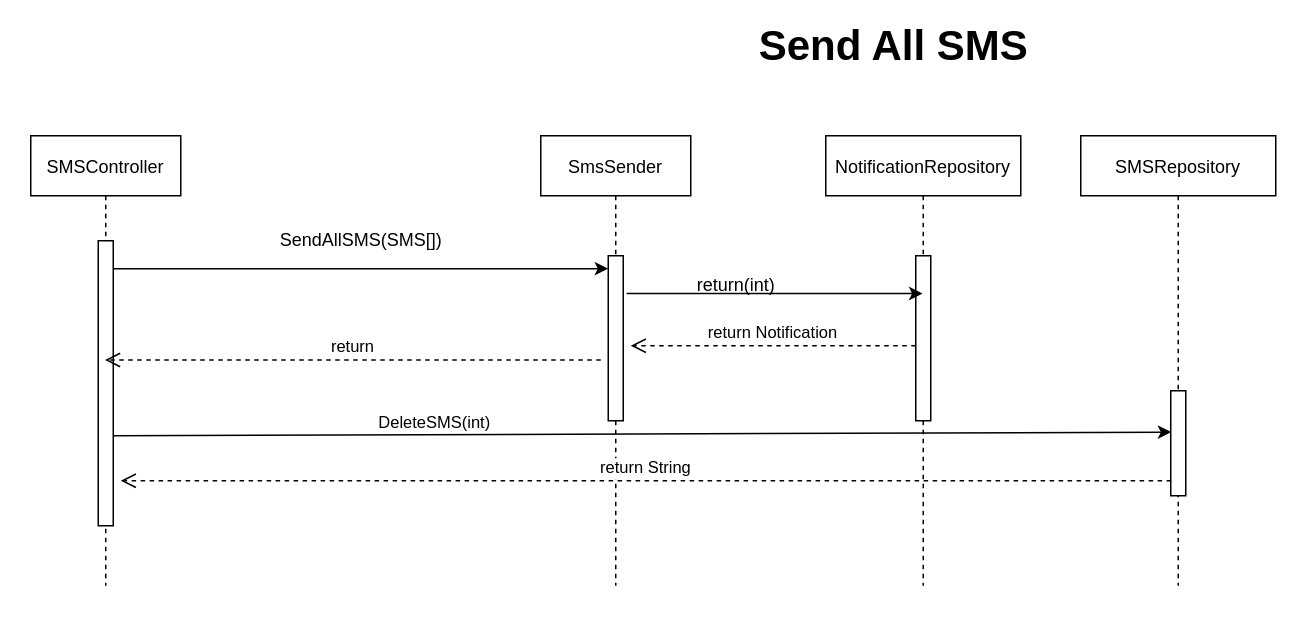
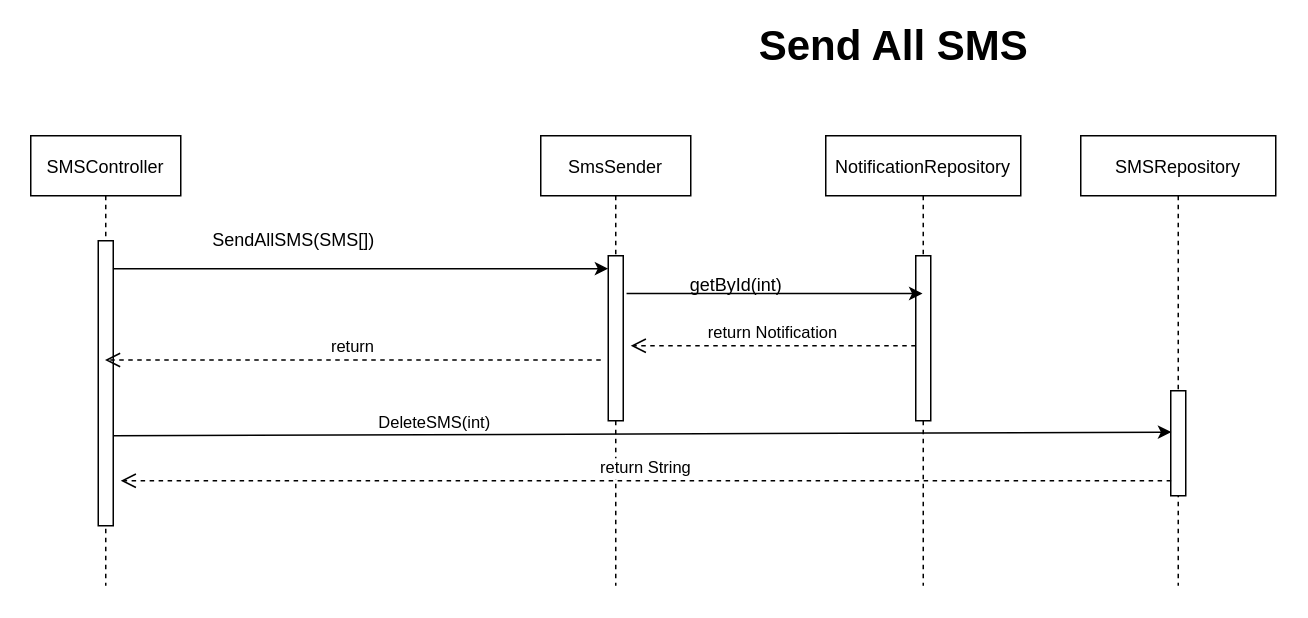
node "SendAllSMS(SMS[])": moved (361, 241) -> (293, 241)
node "return(int)": label "return(int)" -> "getById(int)"
